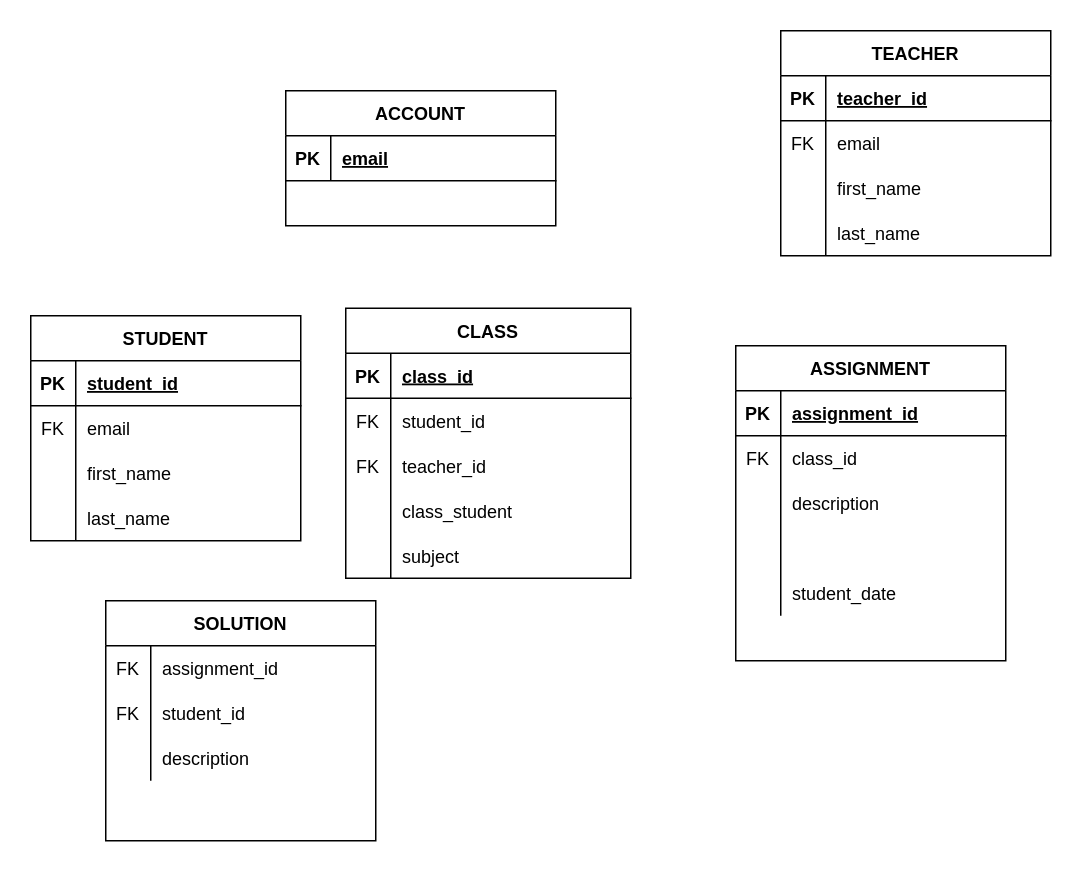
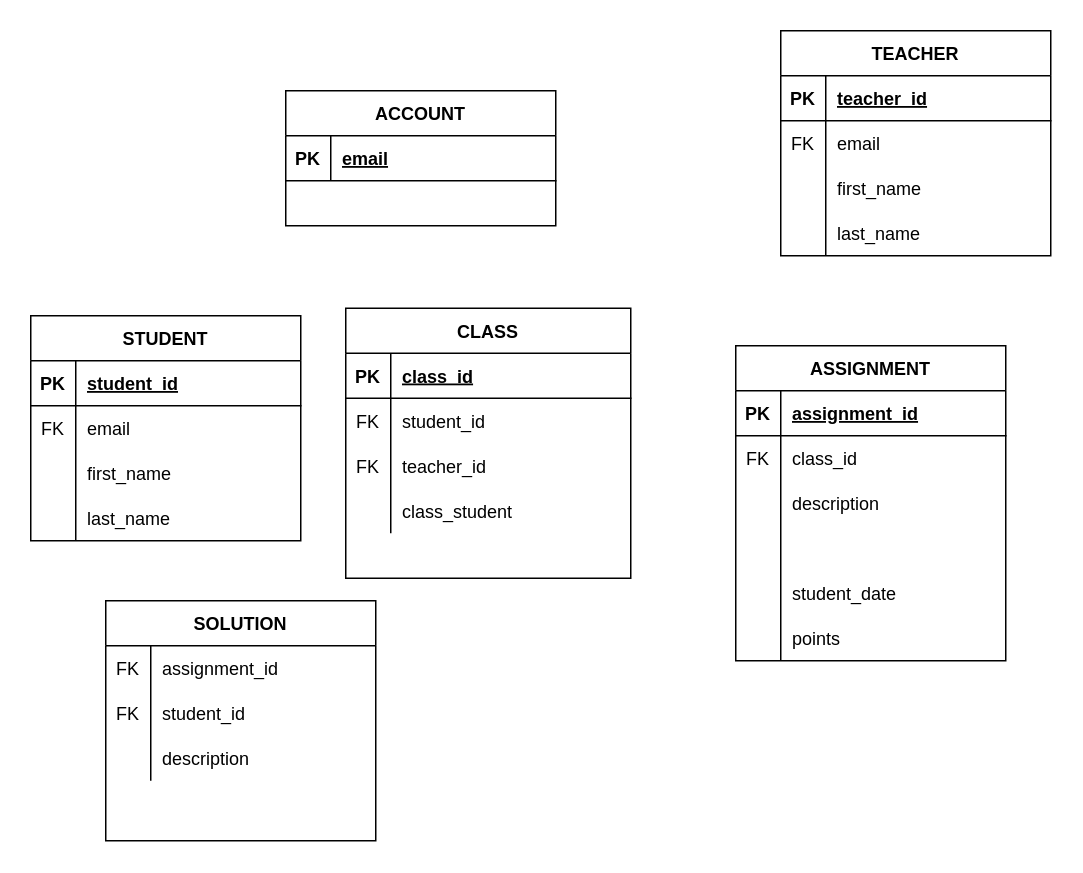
node "subject": removed
node "points": added
